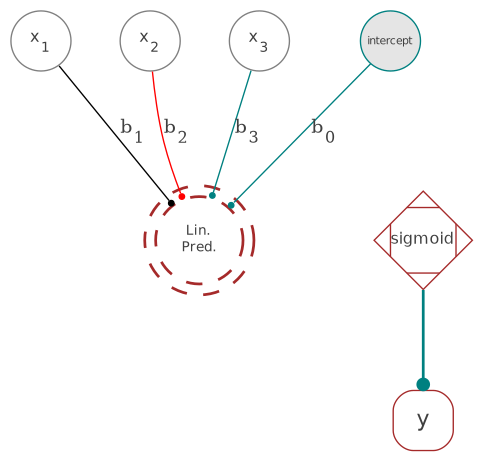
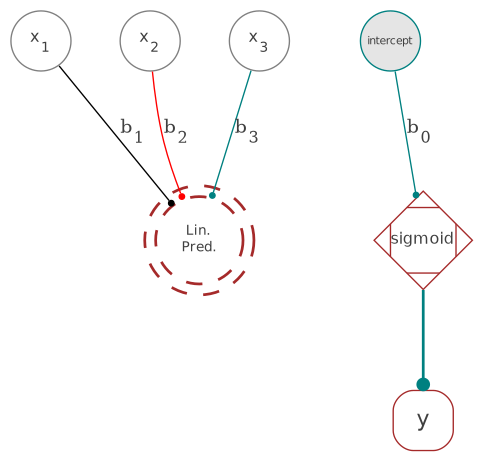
edge "intercept" -> "Lin. Pred.": now "intercept" -> "sigmoid"
